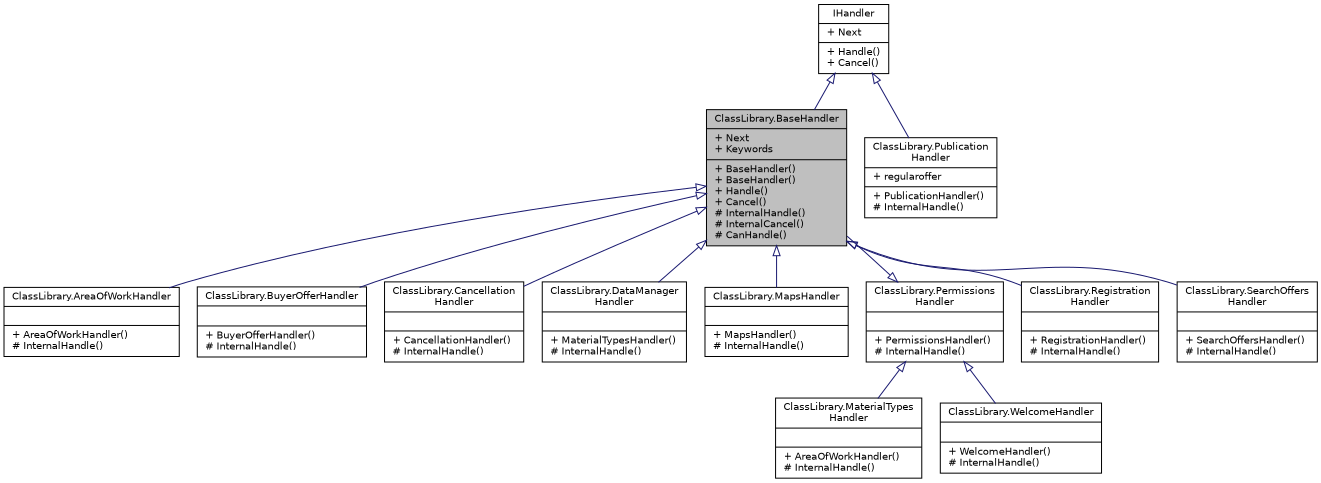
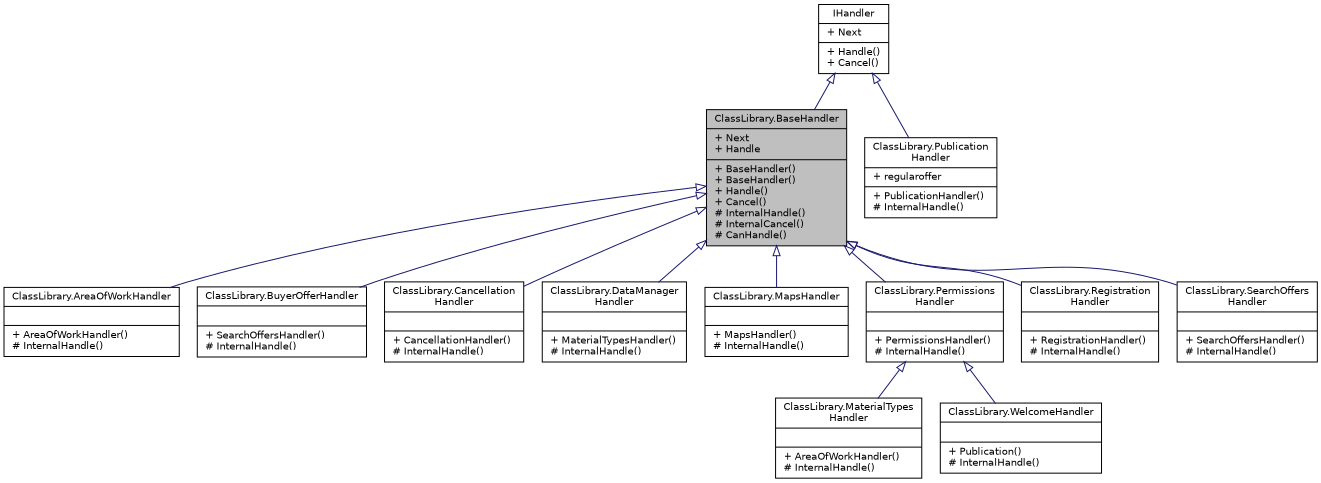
node "ClassLibrary.BaseHandler": text "+ Keywords" -> "+ Handle"
edge "ClassLibrary.BaseHandler" -> "ClassLibrary.Permissions": reversed
node "ClassLibrary.BuyerOfferHandler": text "+ BuyerOfferHandler()" -> "+ SearchOffersHandler()"
node "ClassLibrary.WelcomeHandler": text "+ WelcomeHandler()" -> "+ Publication()"
